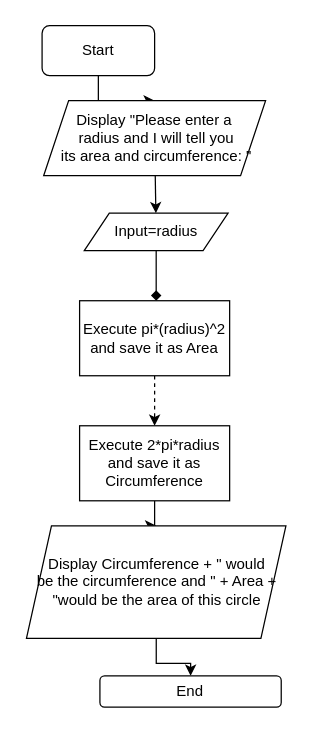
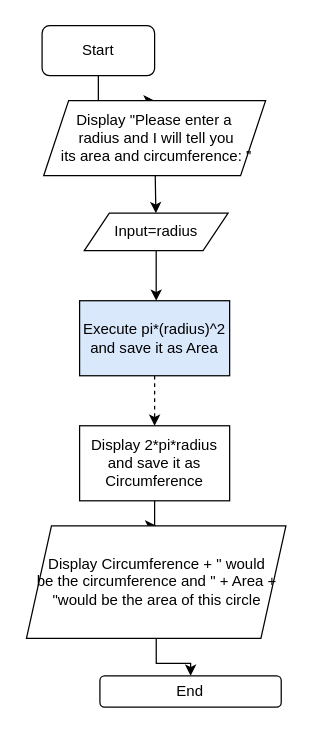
edge "Input=radius" -> "Execute pi*(radius)^2 and save it as Area": arrowhead diamond -> classic
node "Execute pi*(radius)^2 and save it as Area": fillcolor #ffffff -> #dae8fc
node "Execute 2*pi*radius and save it as Circumference": label "Execute 2*pi*radius and save it as Circumference" -> "Display 2*pi*radius and save it as Circumference"
